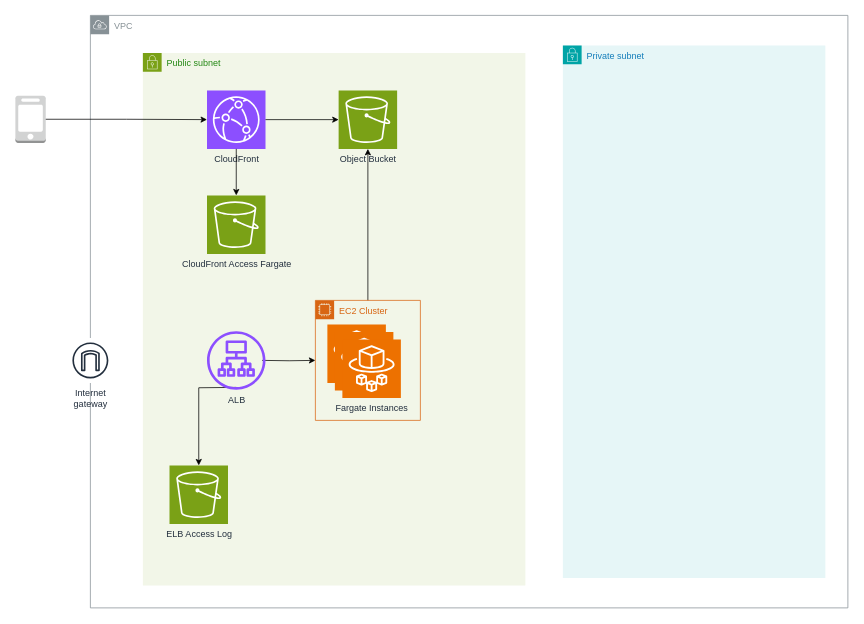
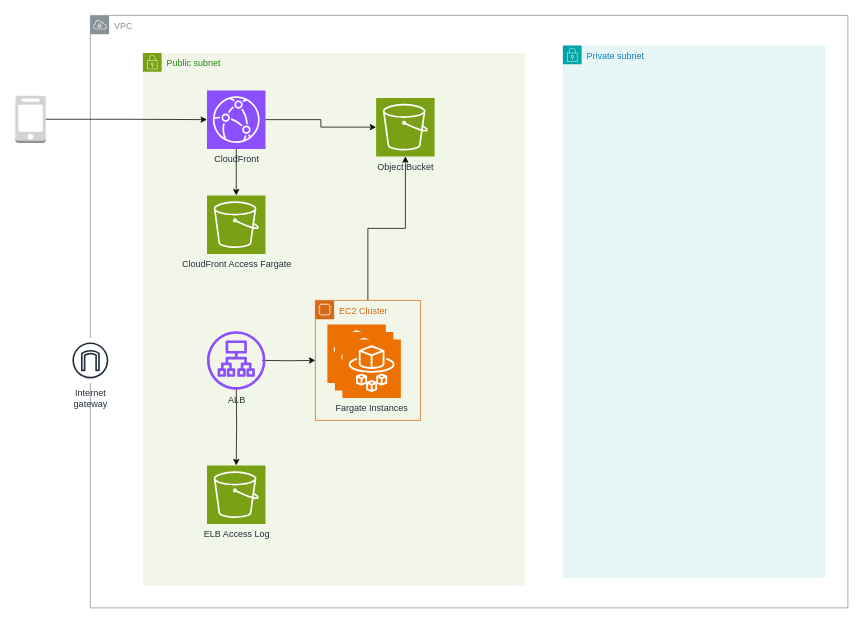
node "Object Bucket": moved (368, 120) -> (405, 127)
node "ELB Access Log": moved (199, 495) -> (236, 495)
